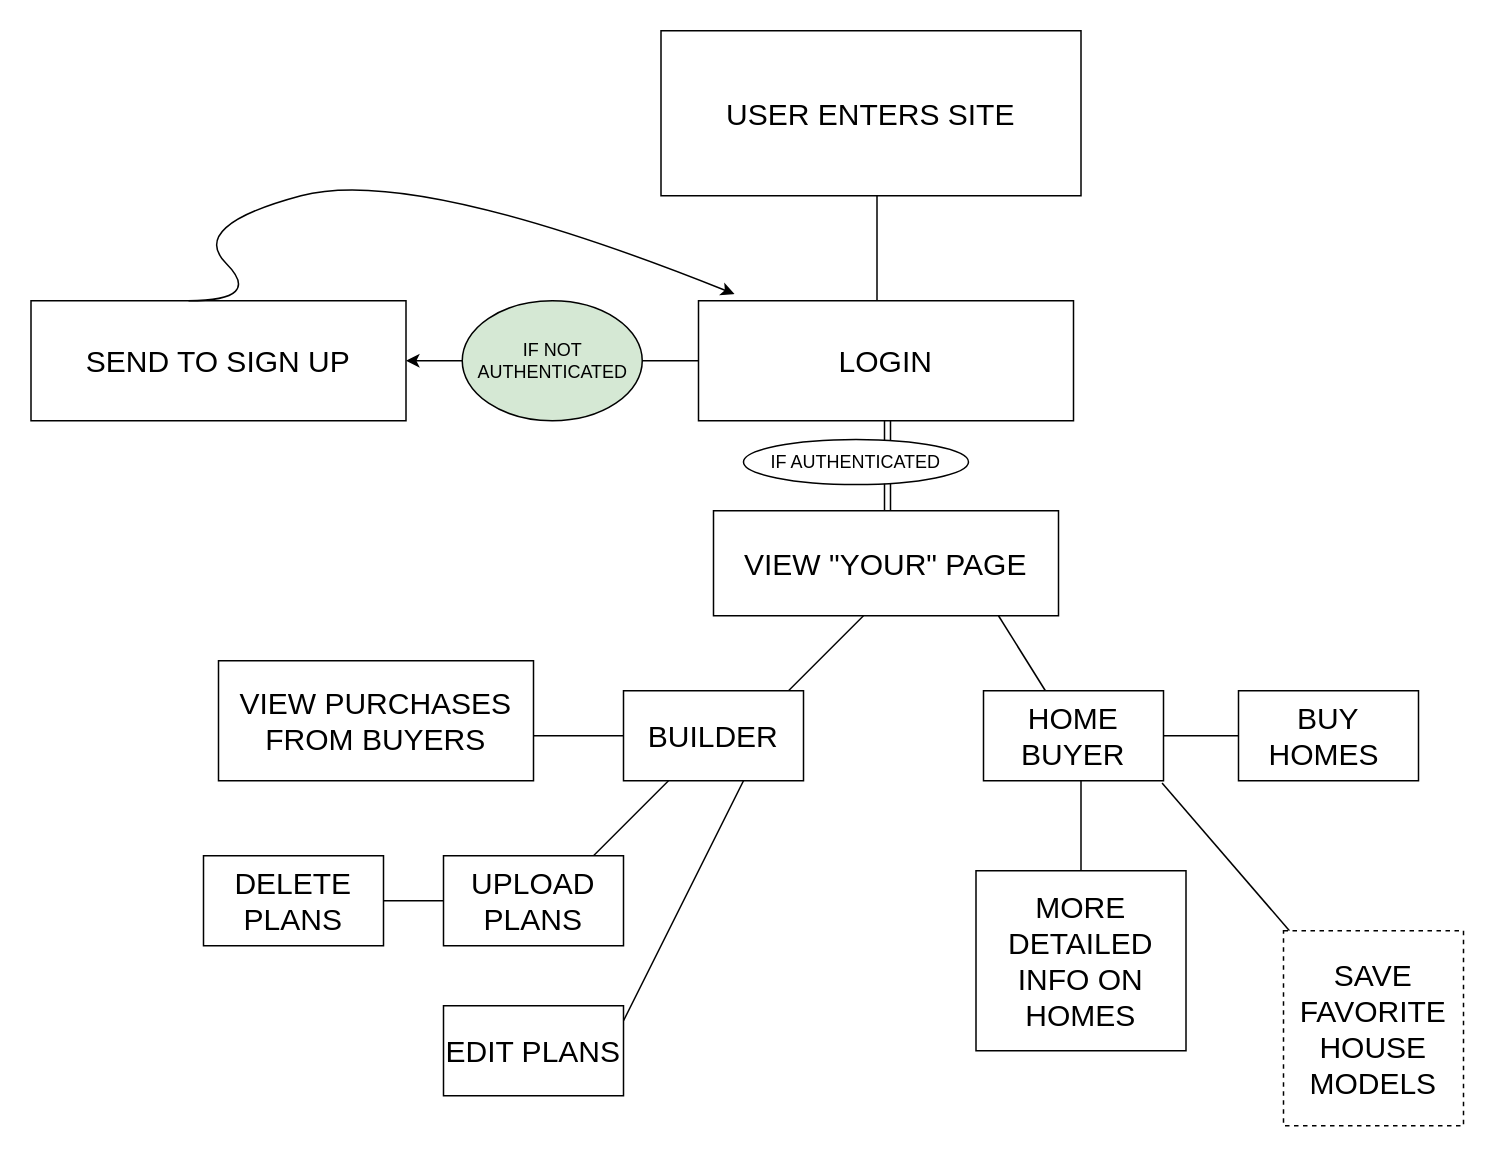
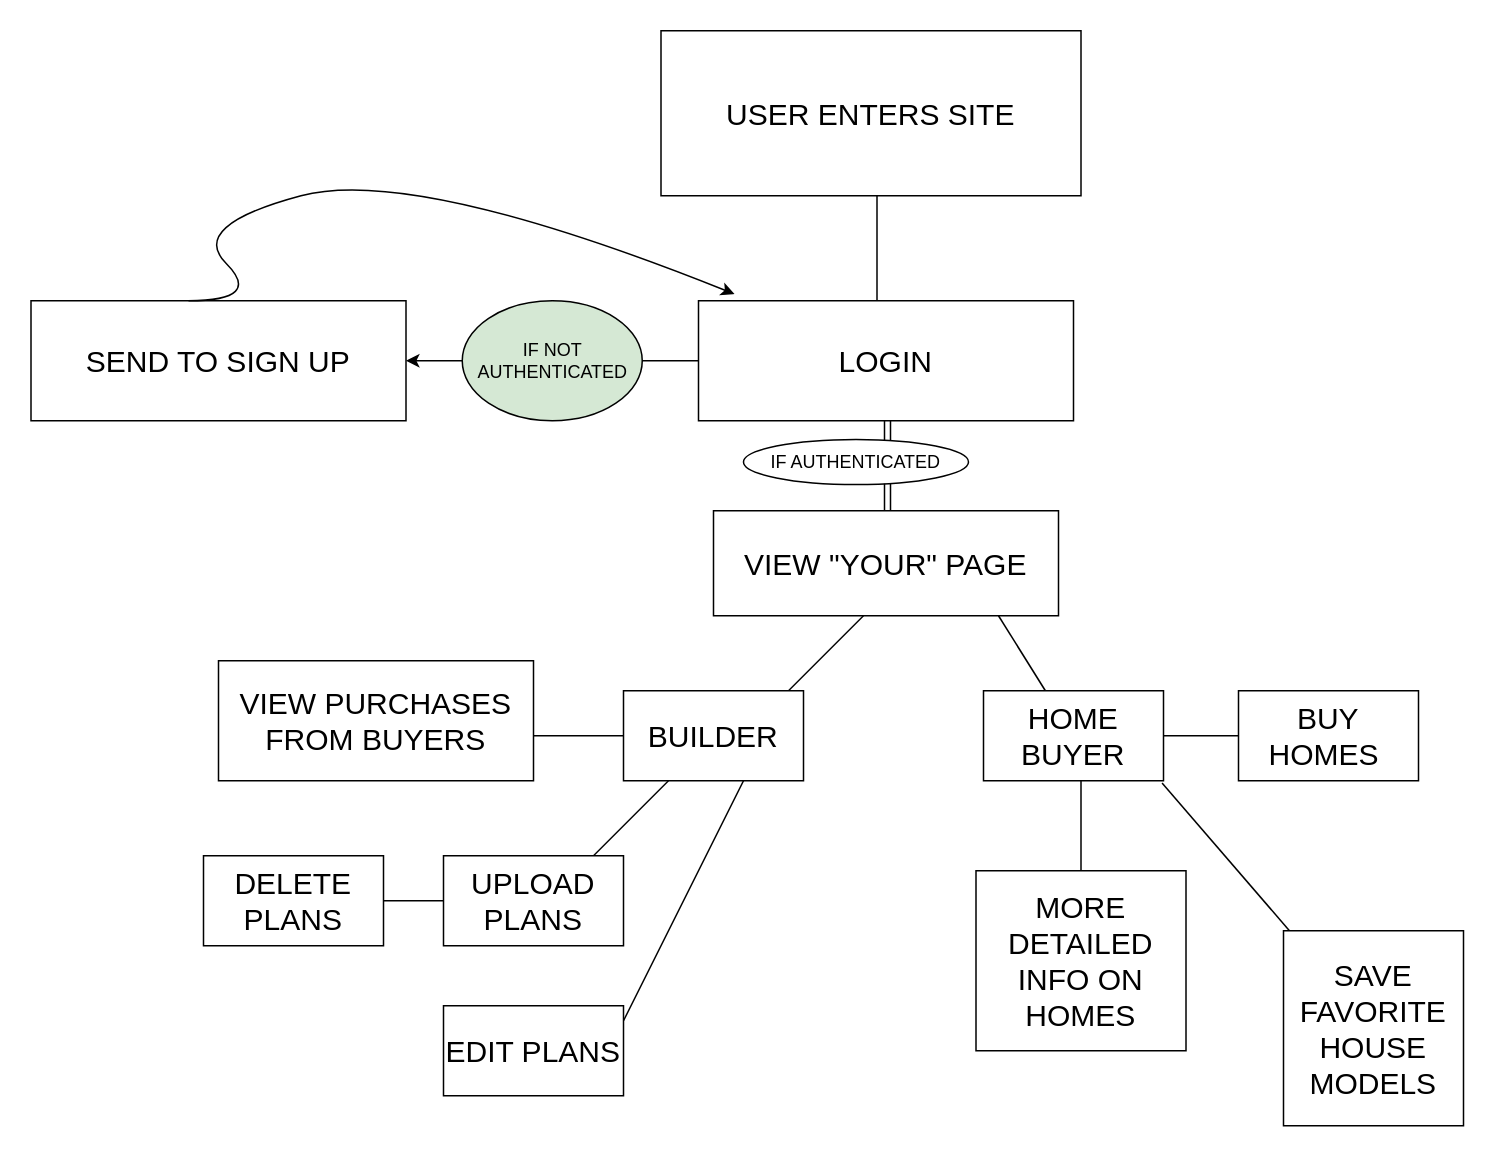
node "SAVE FAVORITE HOUSE MODELS": style dashed -> solid
